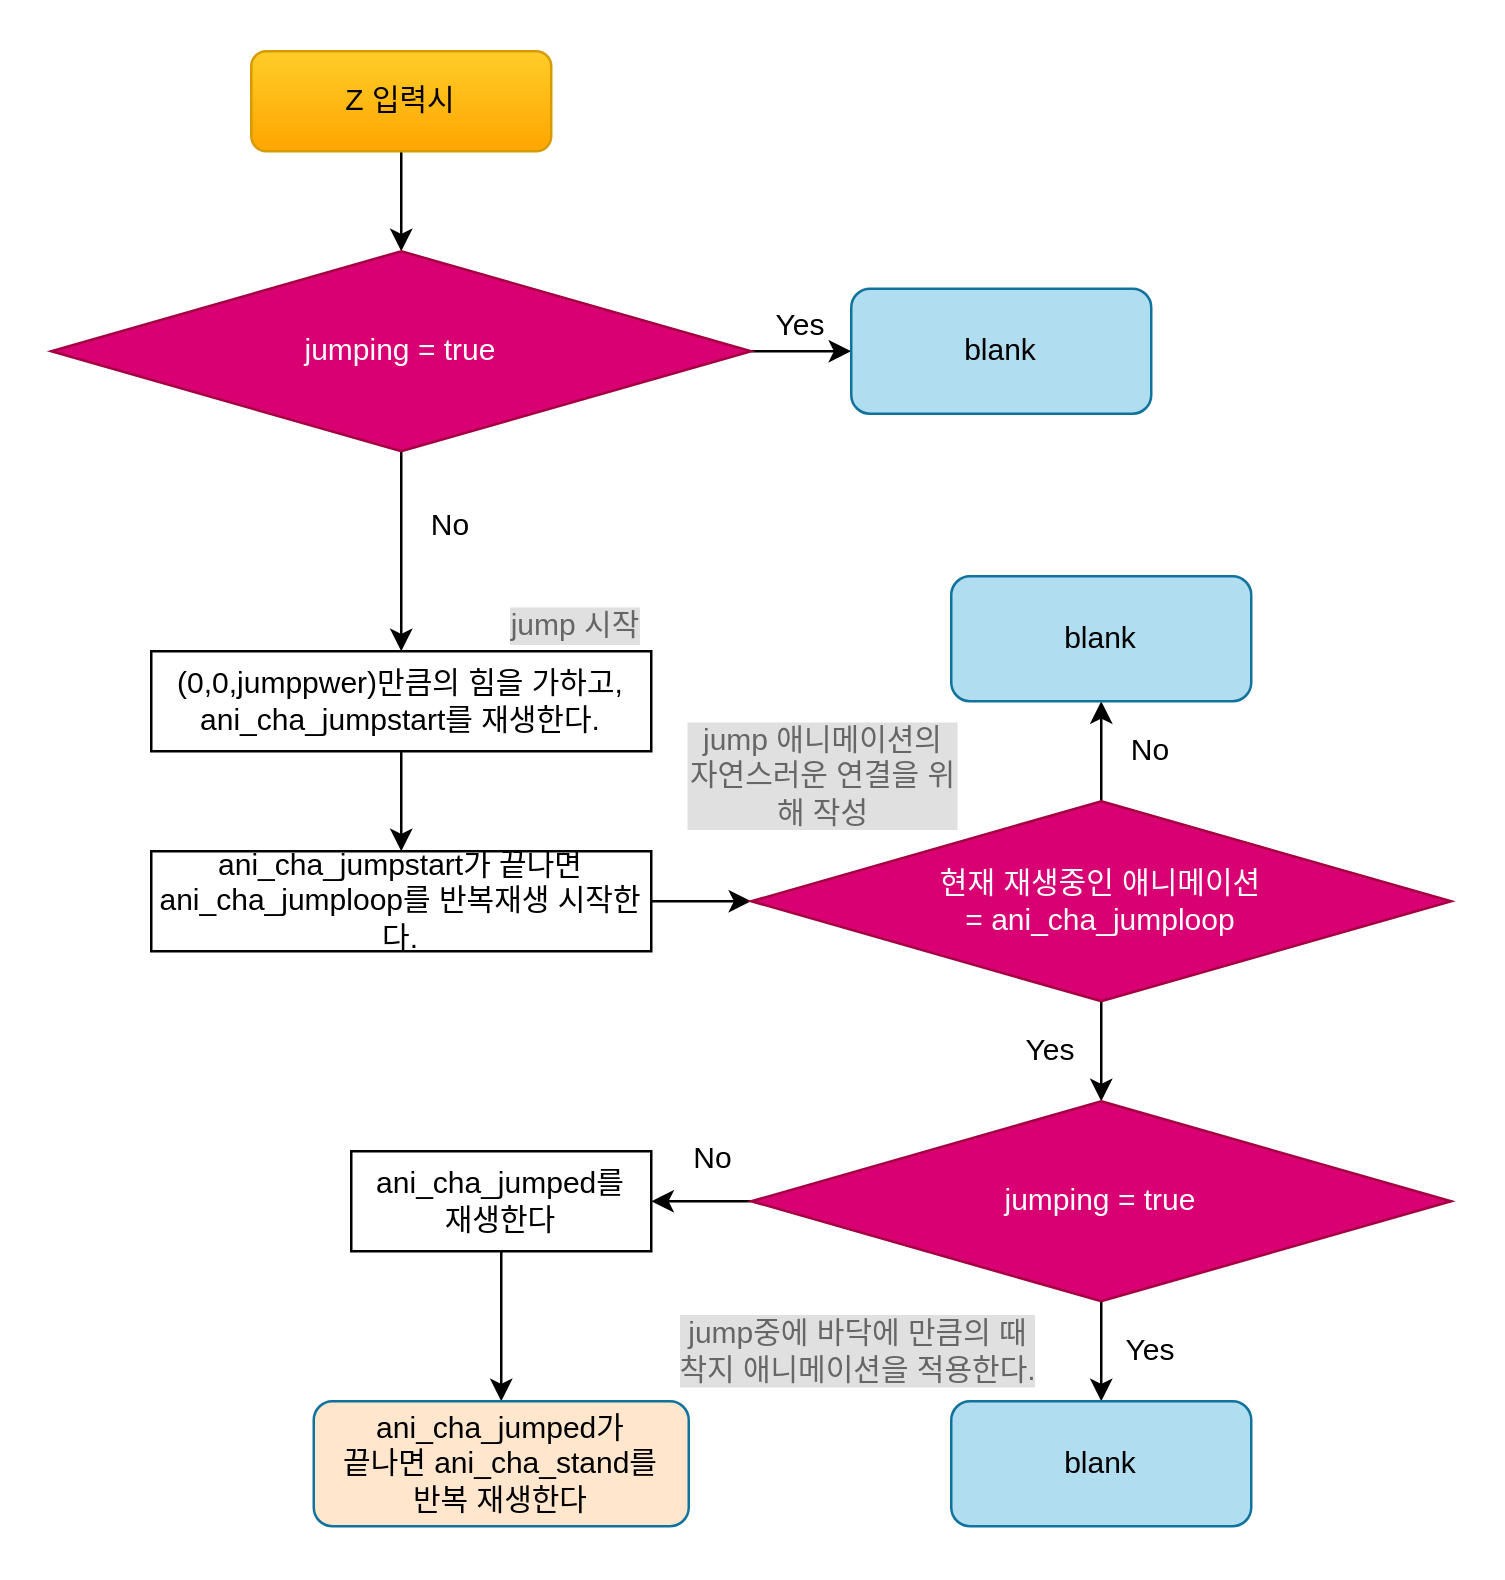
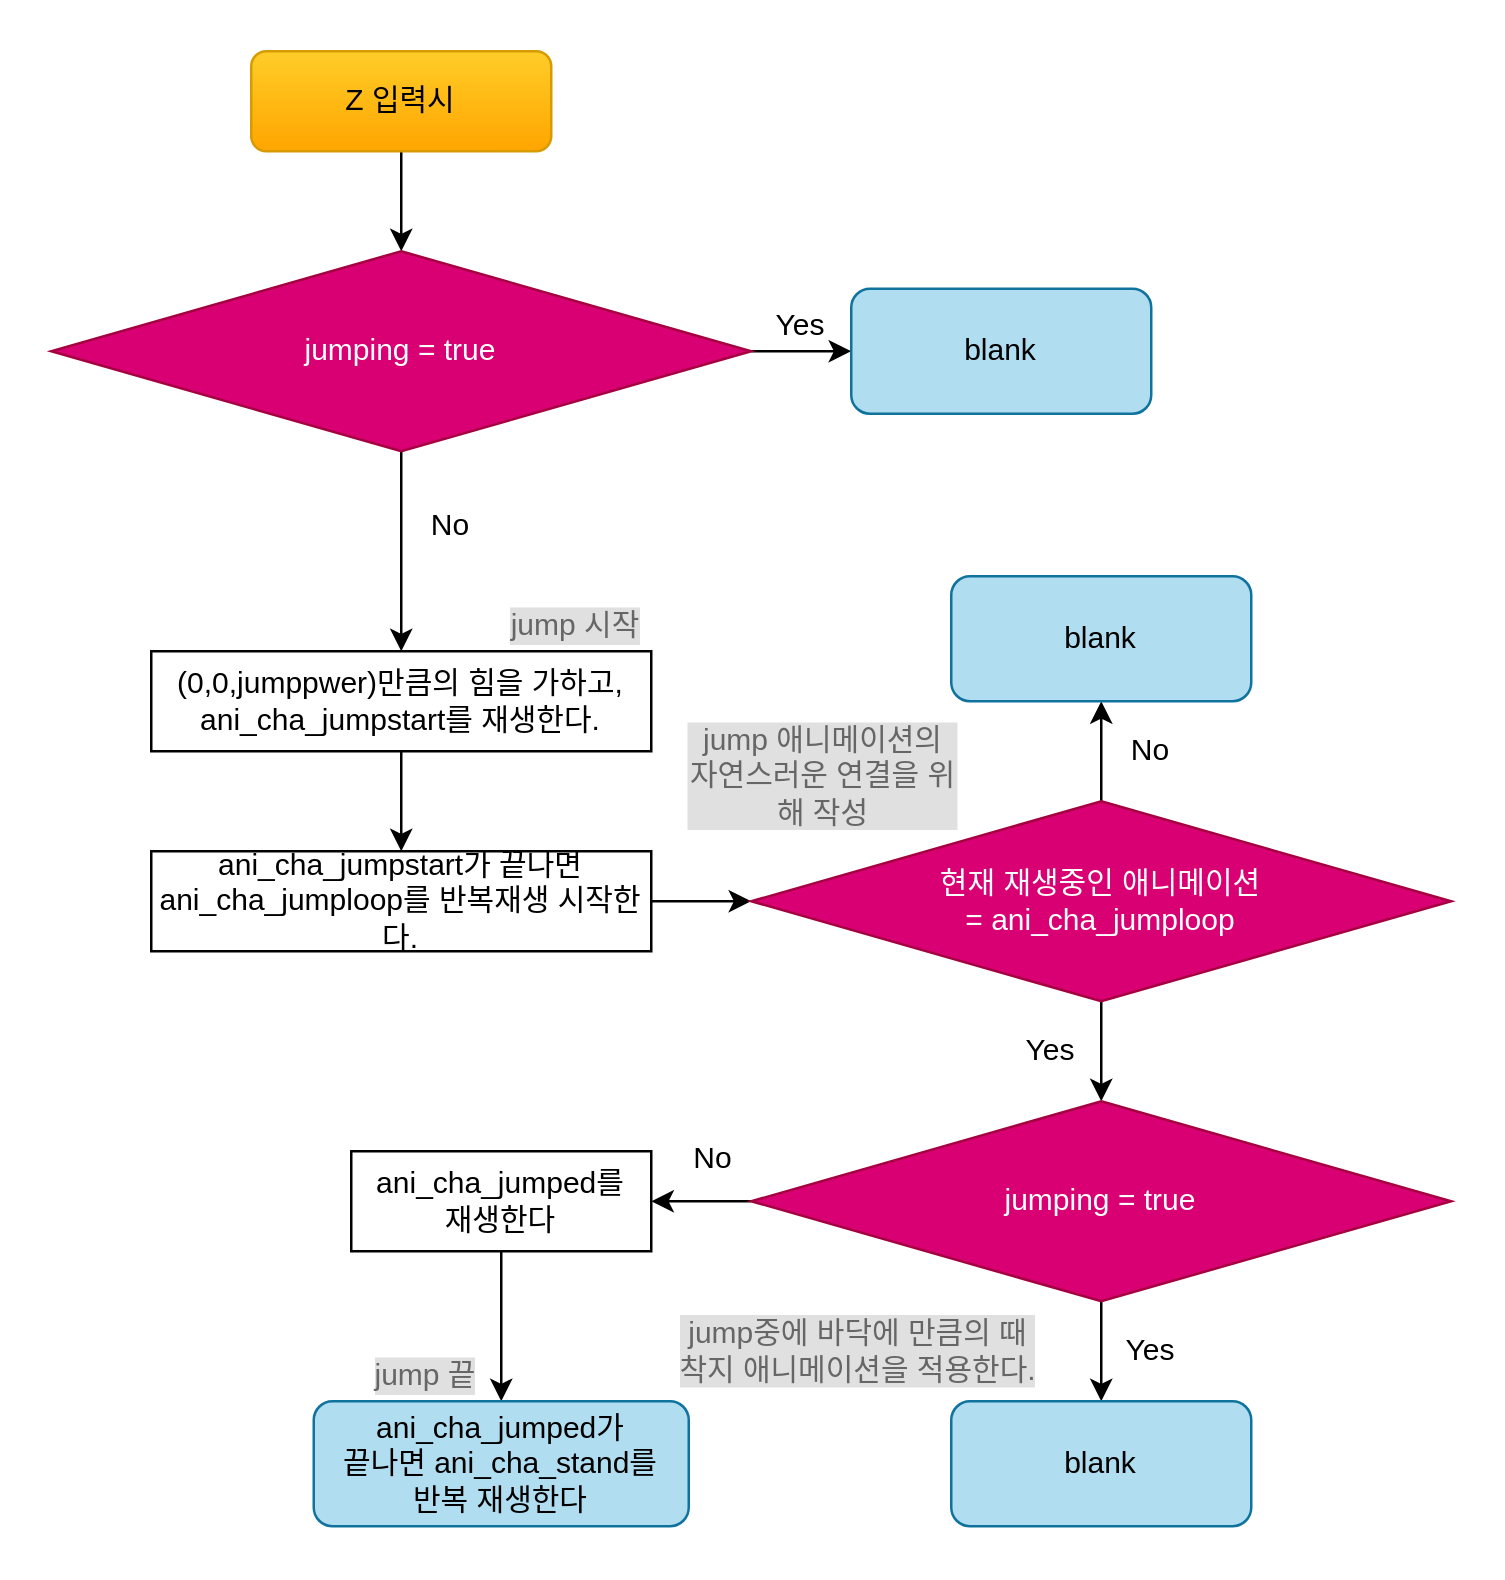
node "jump 끝": added
node "ani_cha_jumped가 끝나면 ani_cha_stand를 반복 재생한다": fillcolor #ffe6cc -> #b1ddf0
